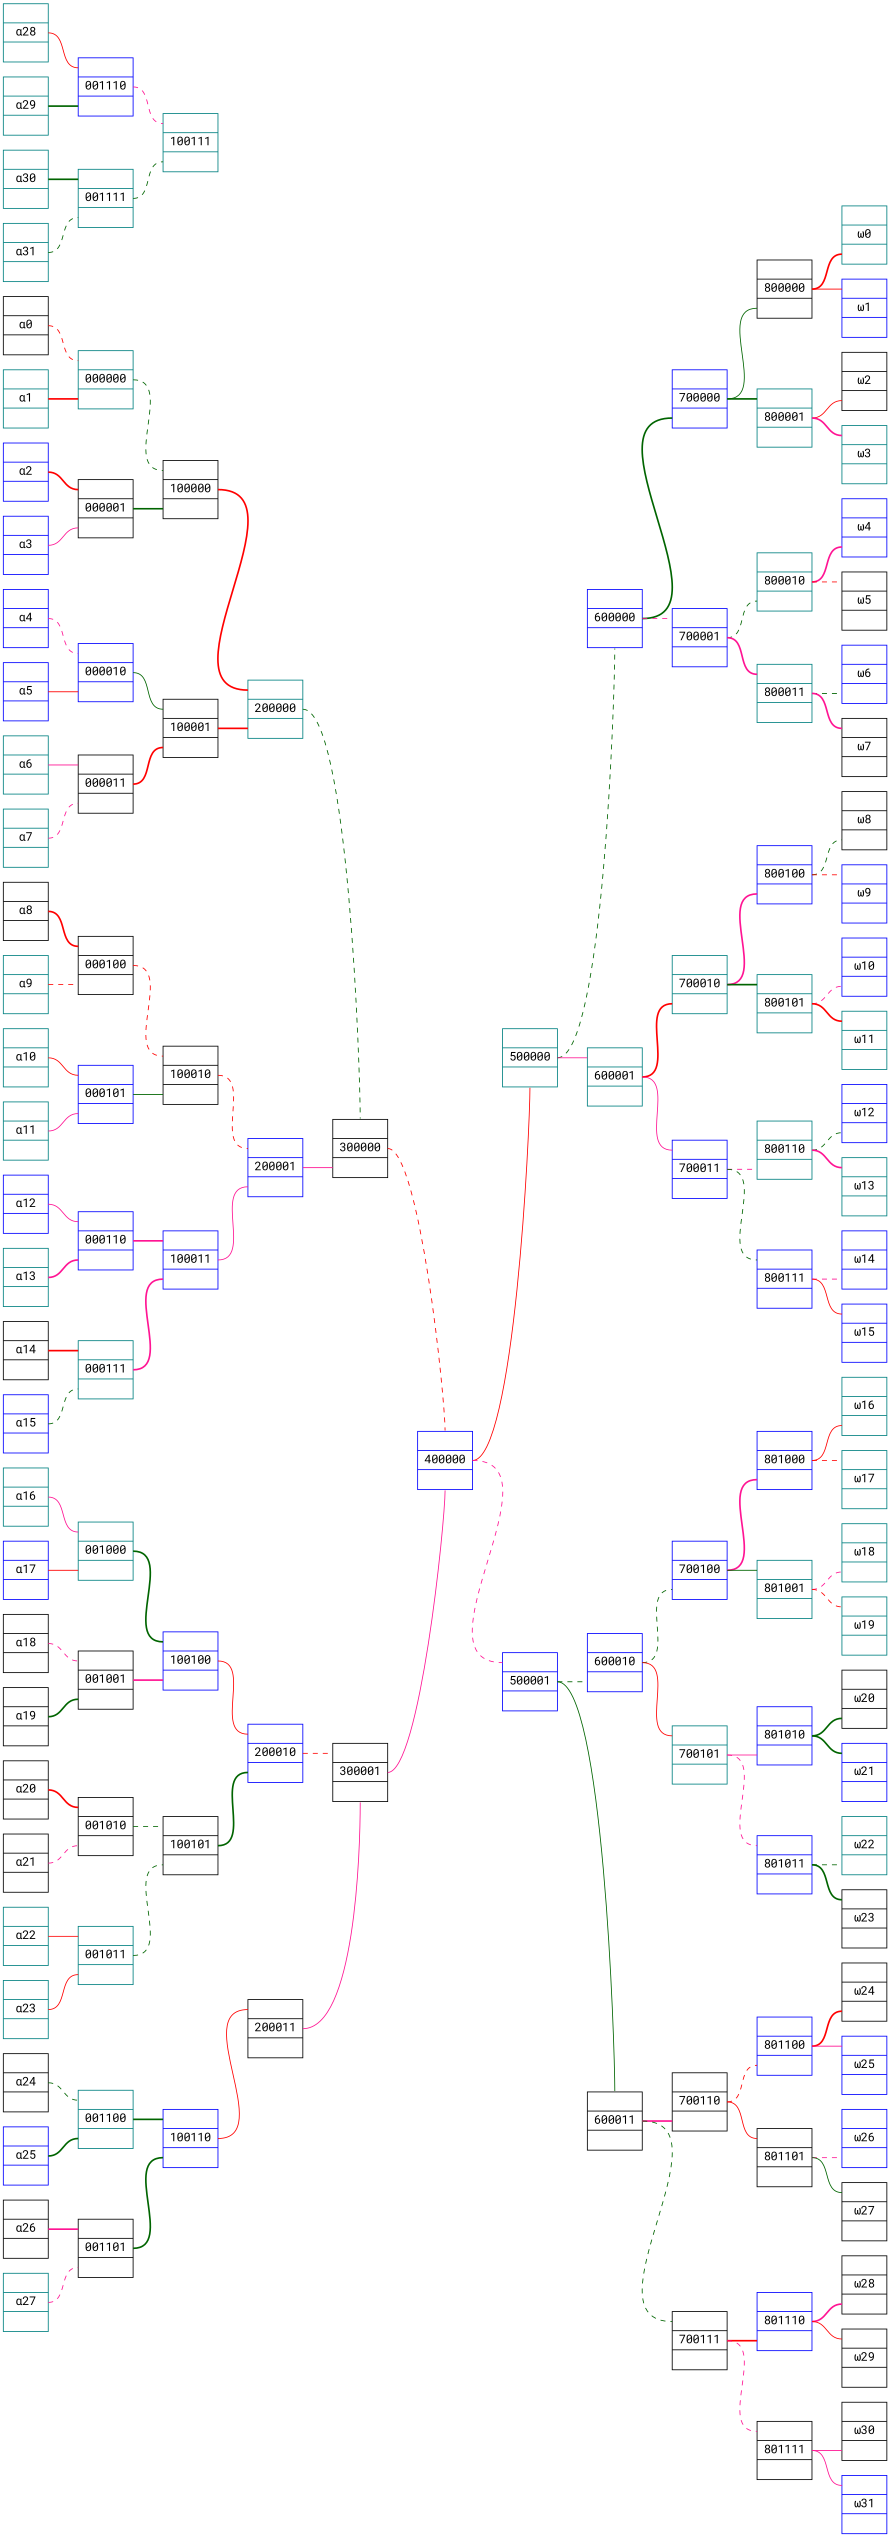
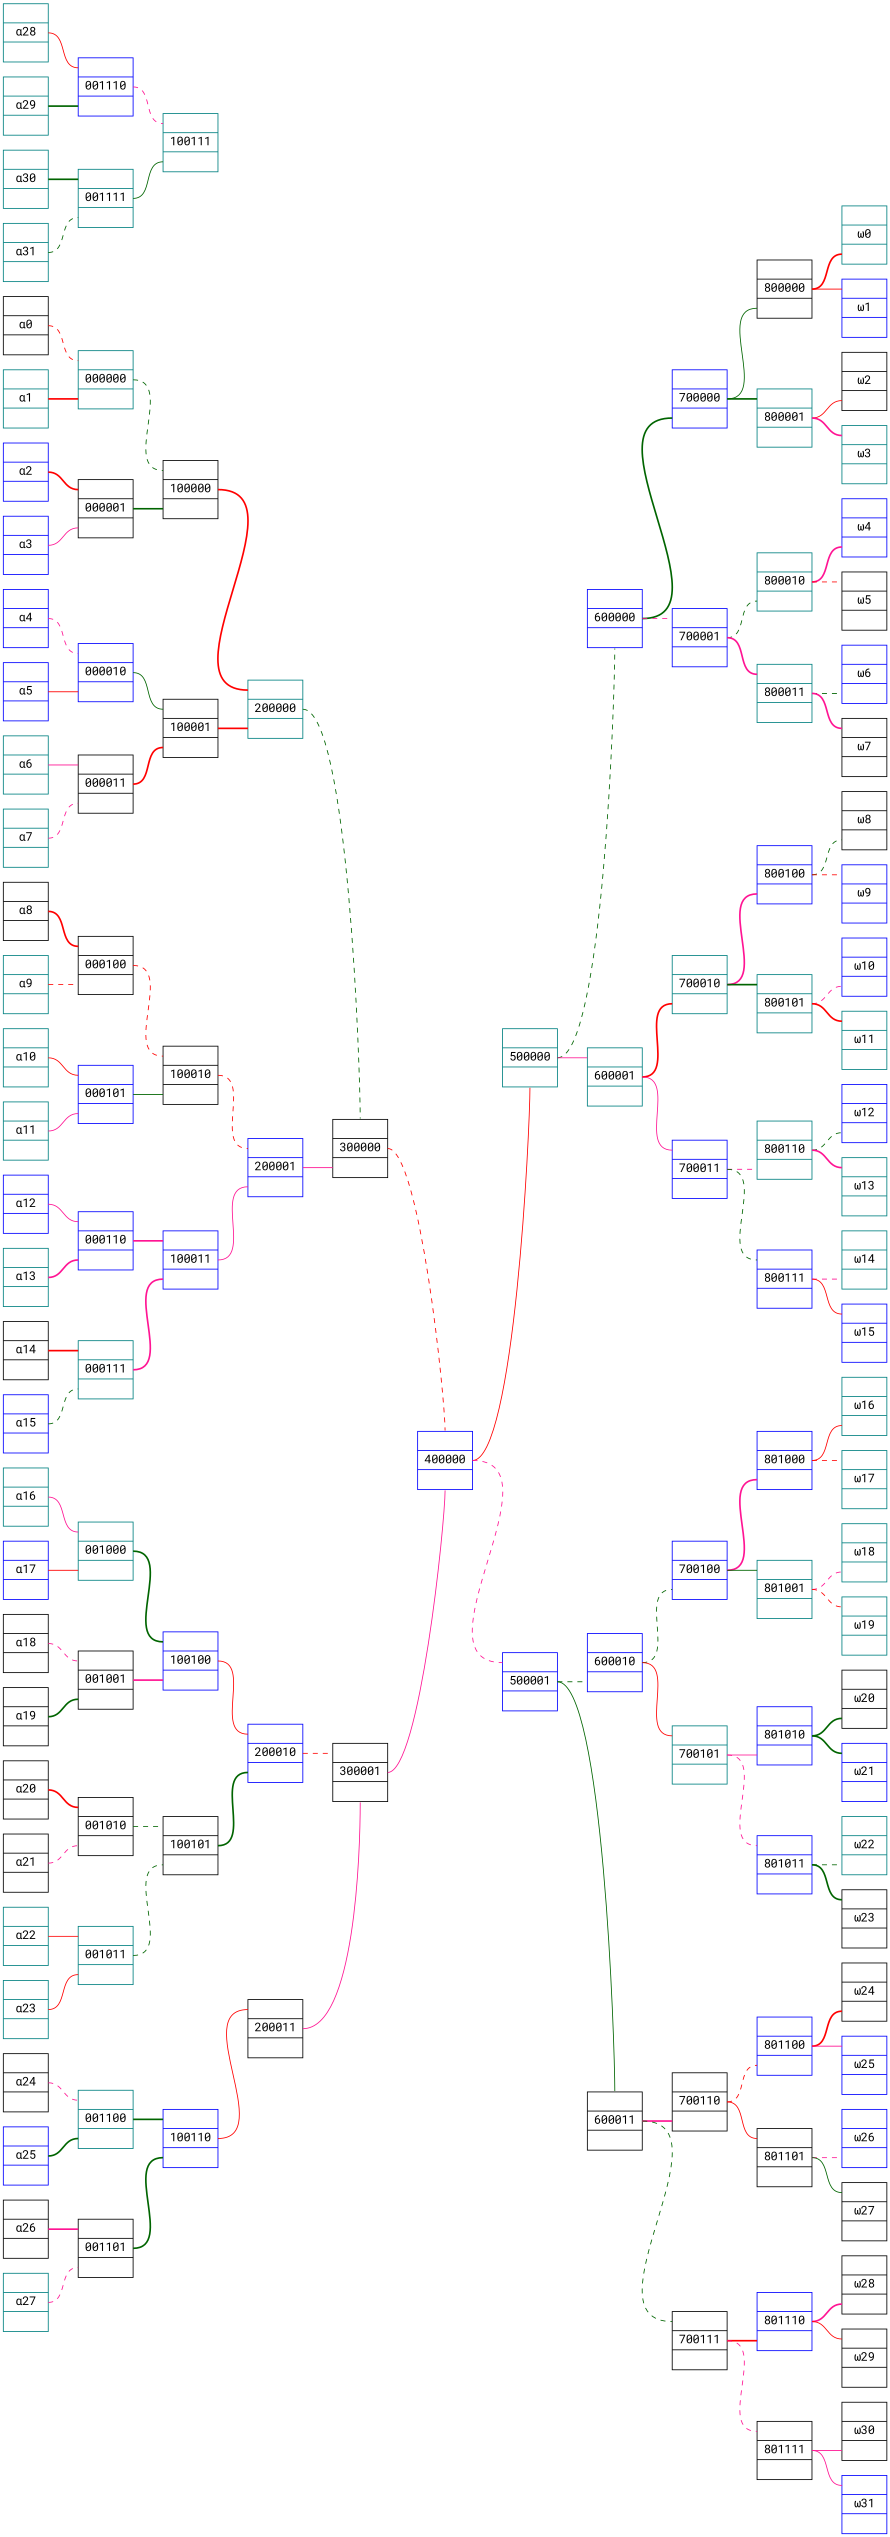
edge "100111" -- "001111": style dashed -> solid
node "ω14": color blue -> teal
edge "α24" -- "001100": color darkgreen -> deeppink
